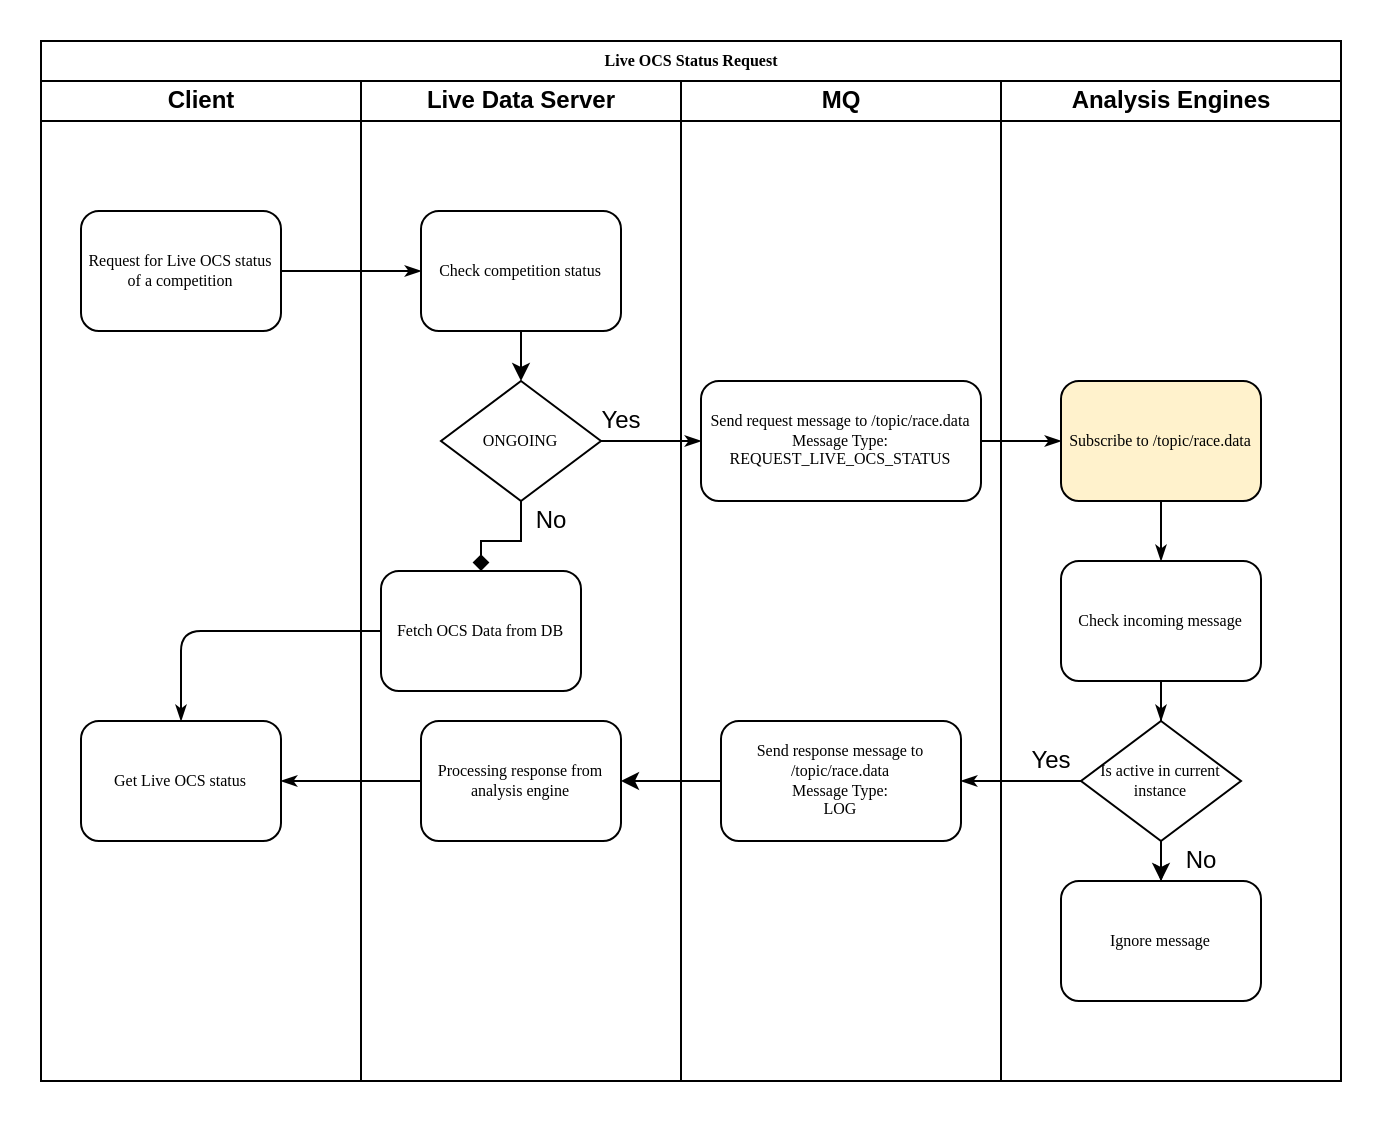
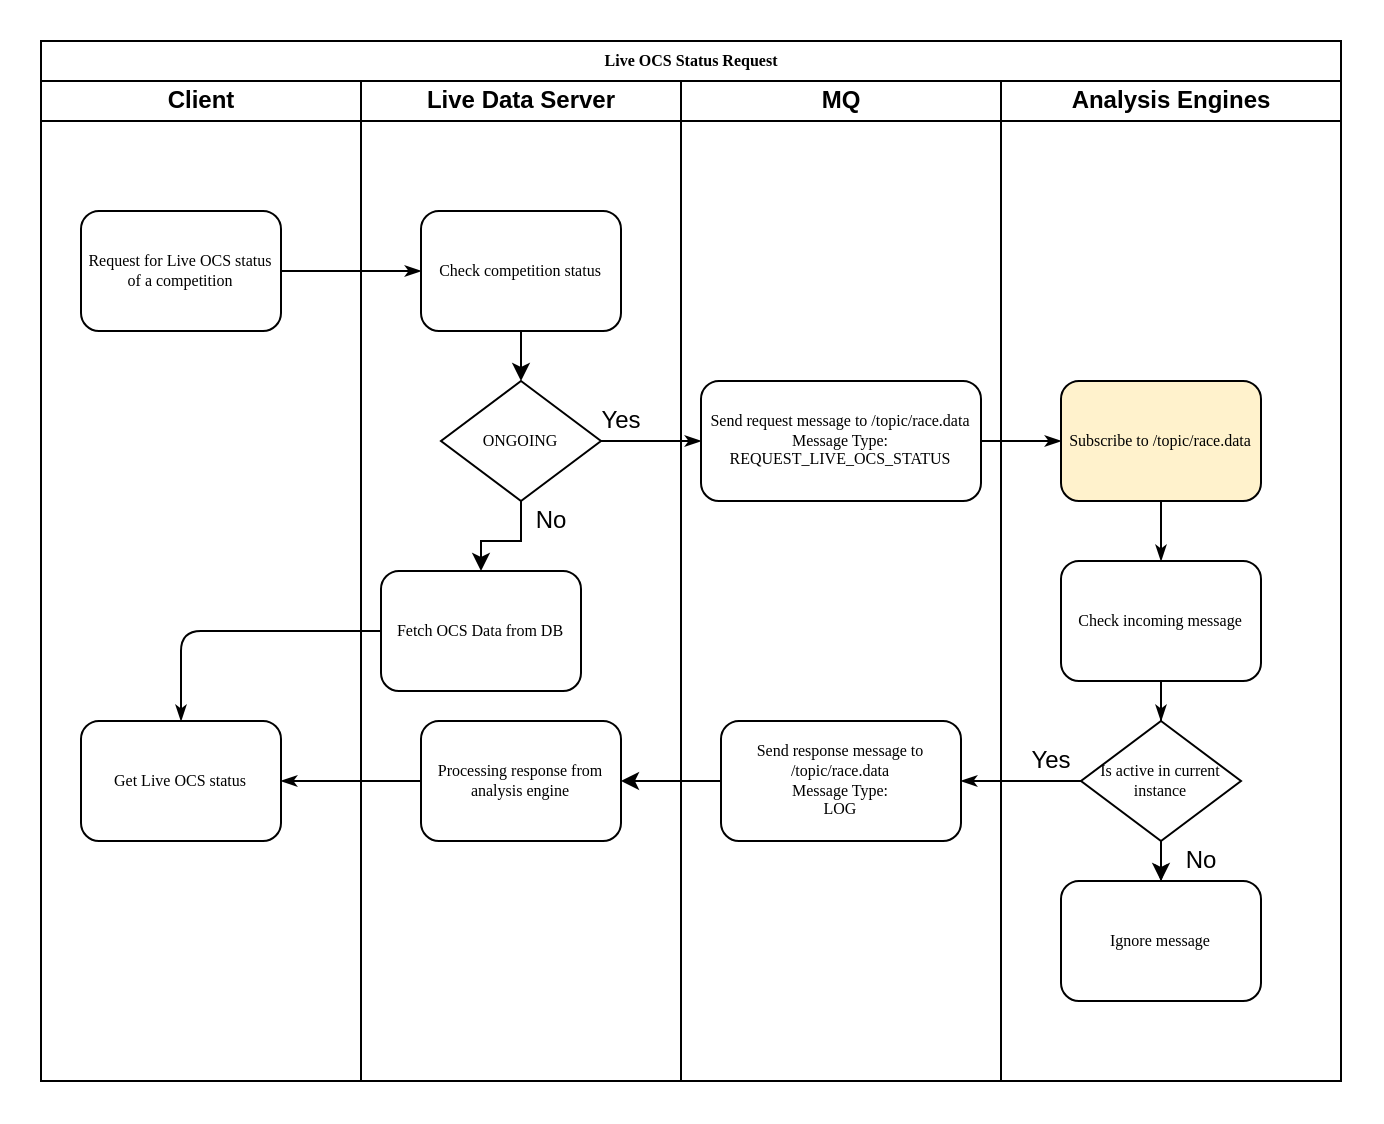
edge "ONGOING" -> "Fetch OCS Data from DB": arrowhead diamond -> classic
